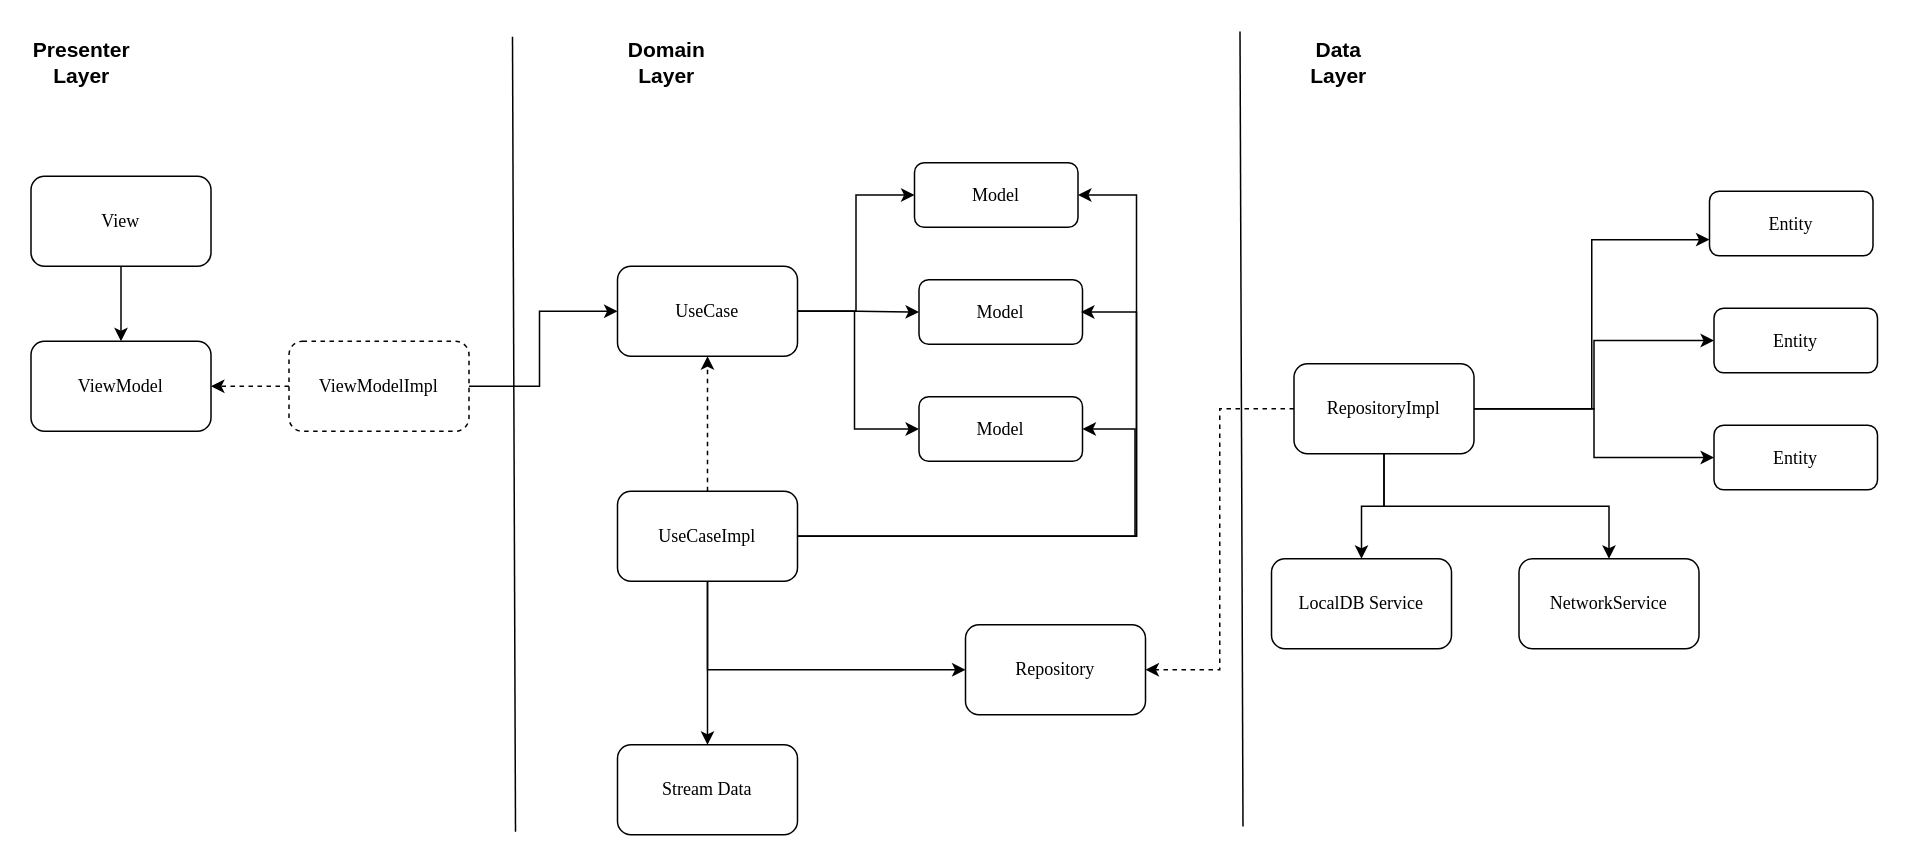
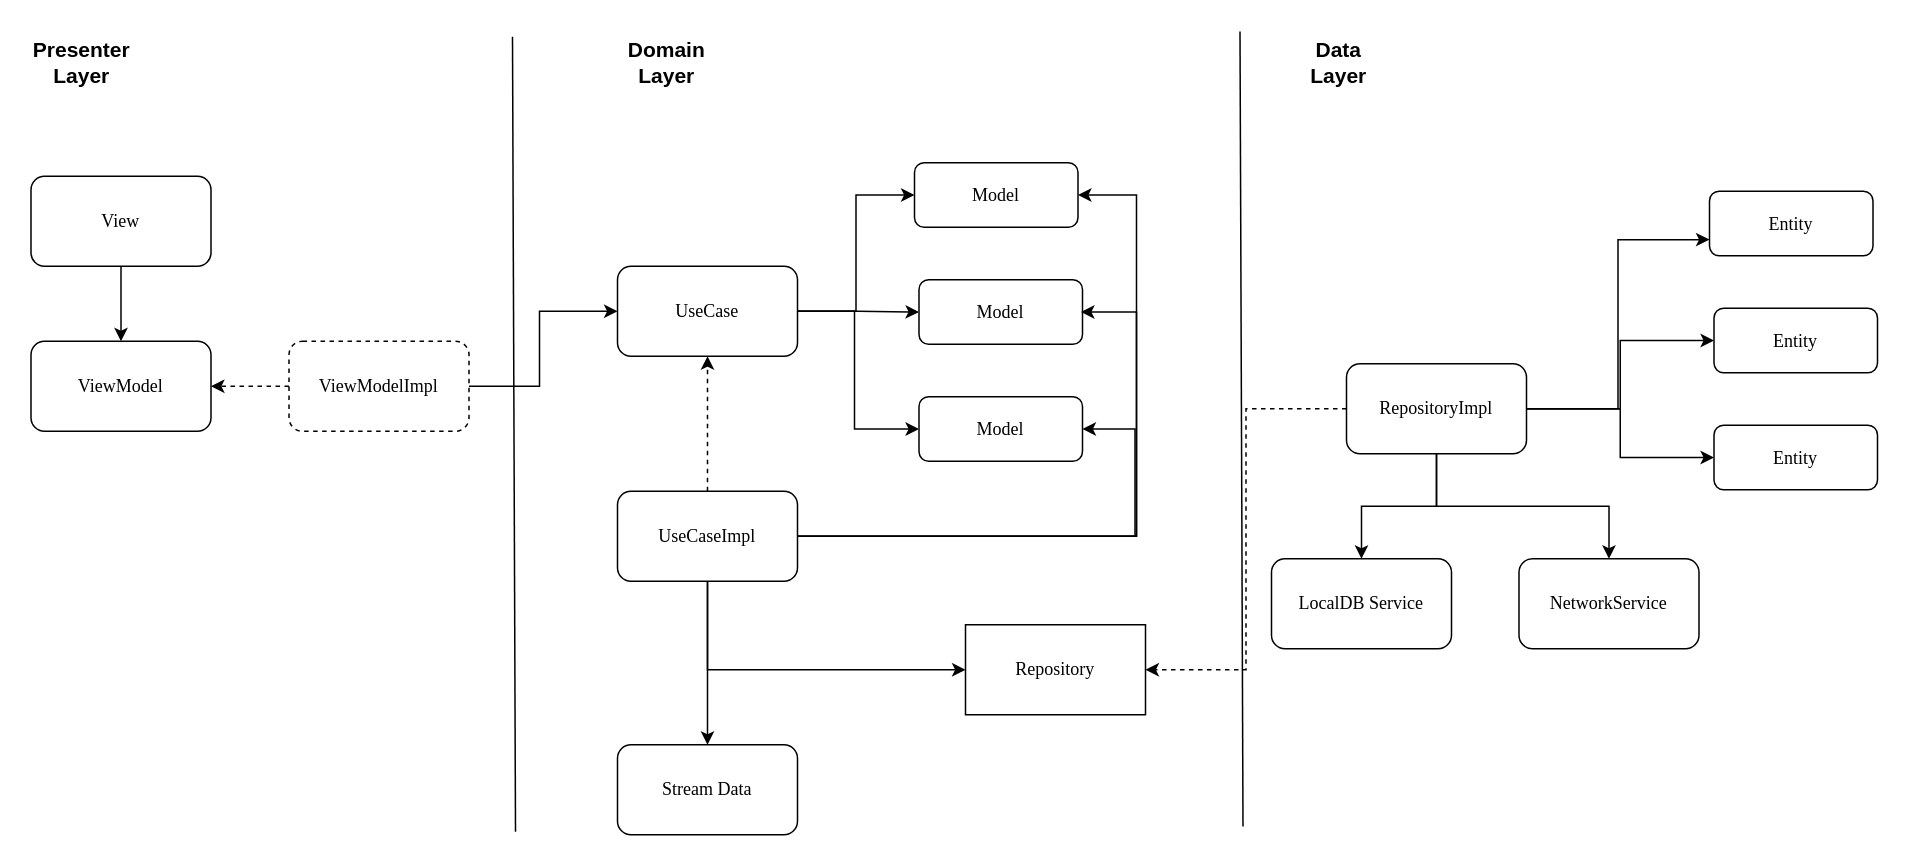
node "RepositoryImpl": moved (1384, 409) -> (1436, 409)
node "Repository": shape rounded rectangle -> rectangle
